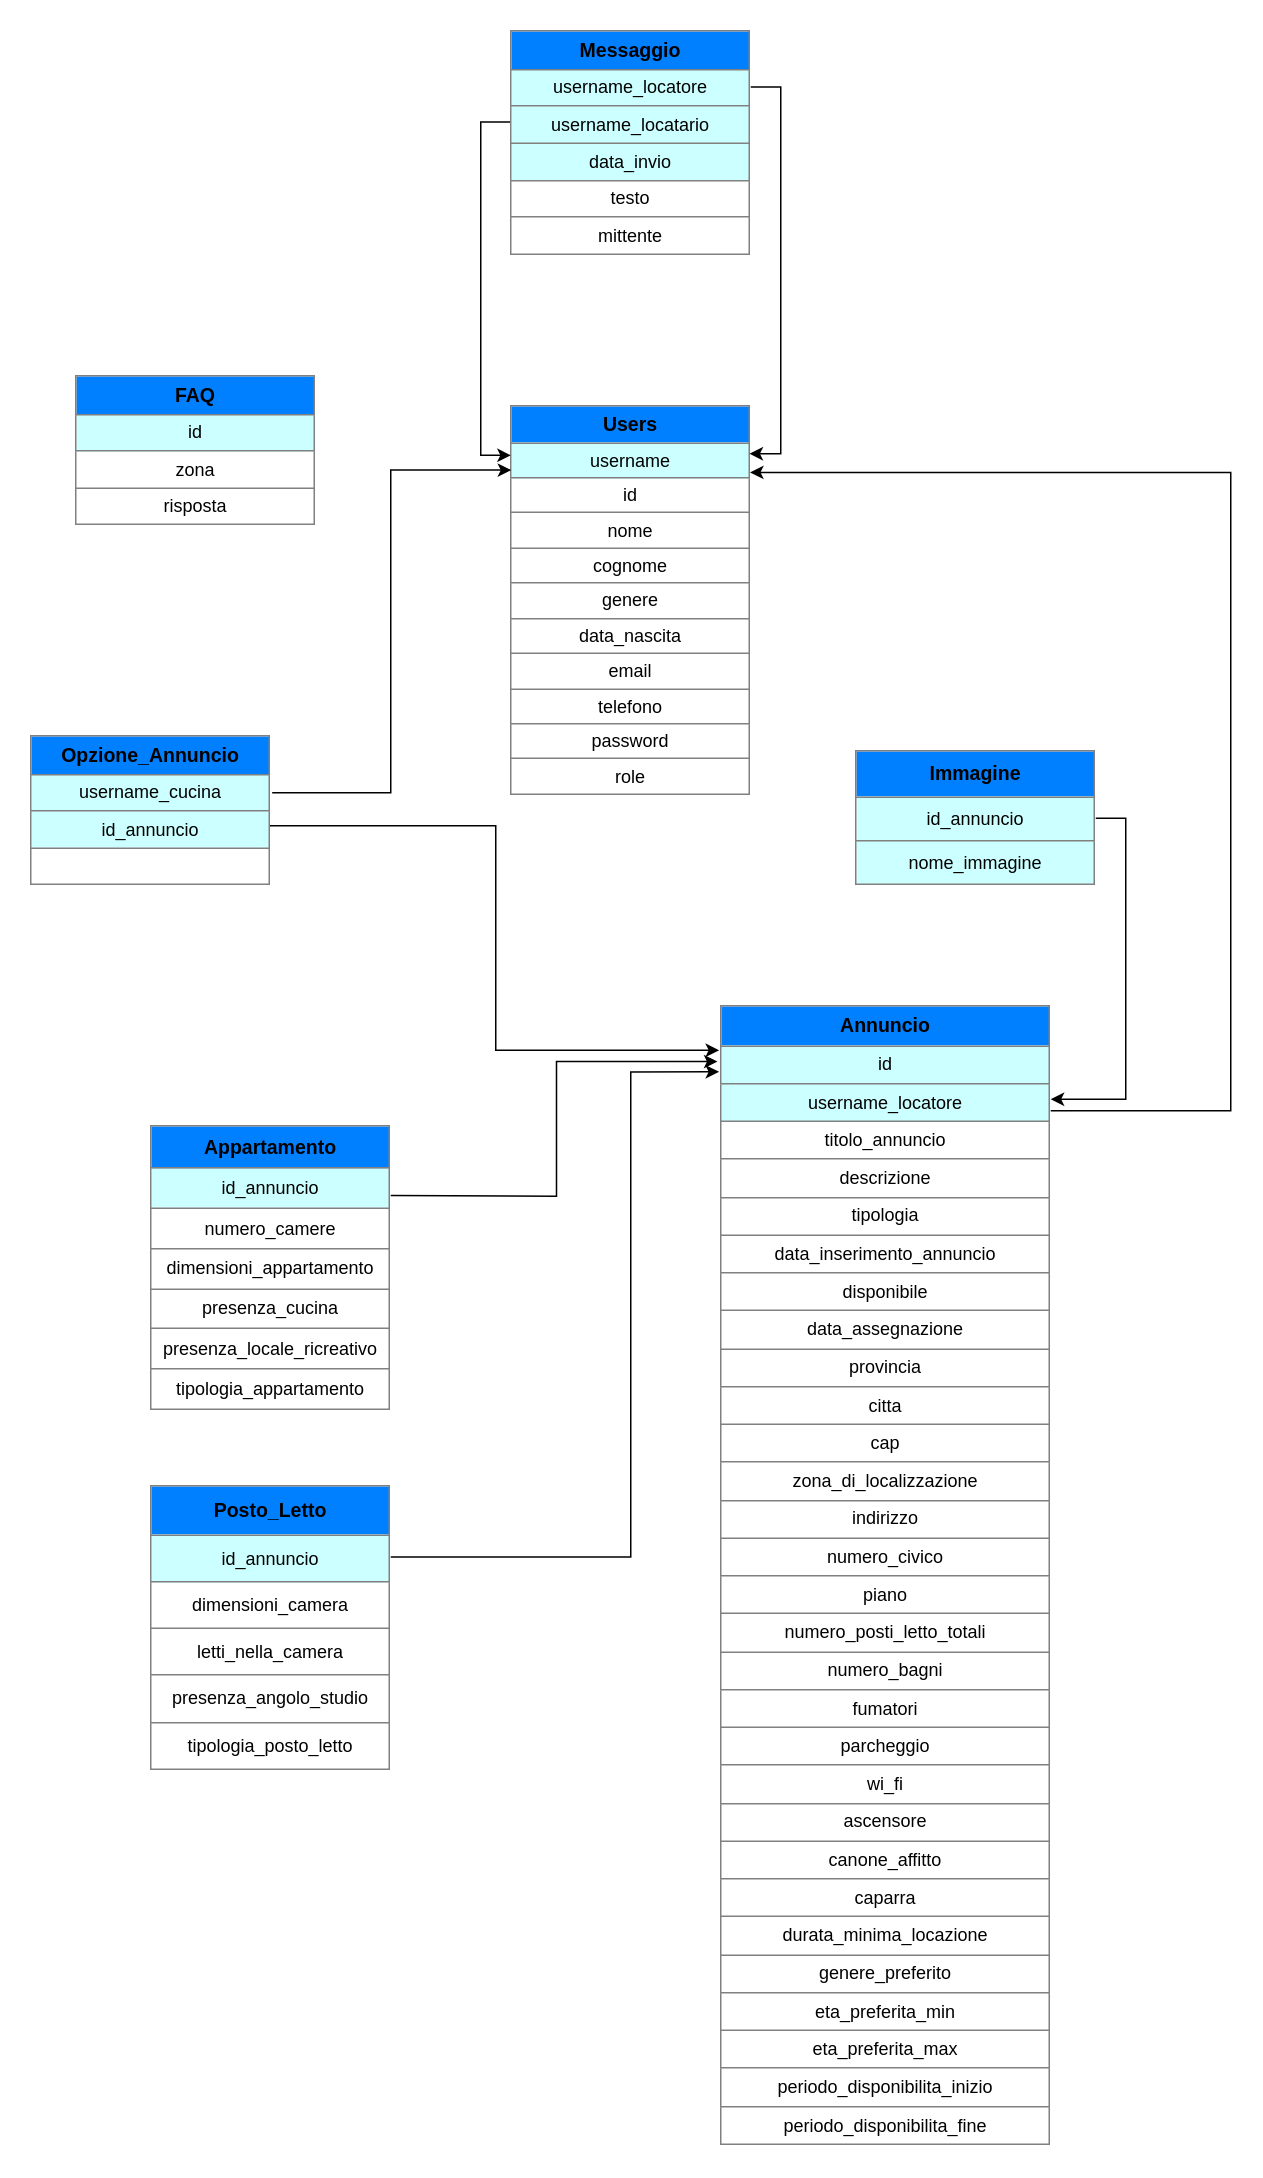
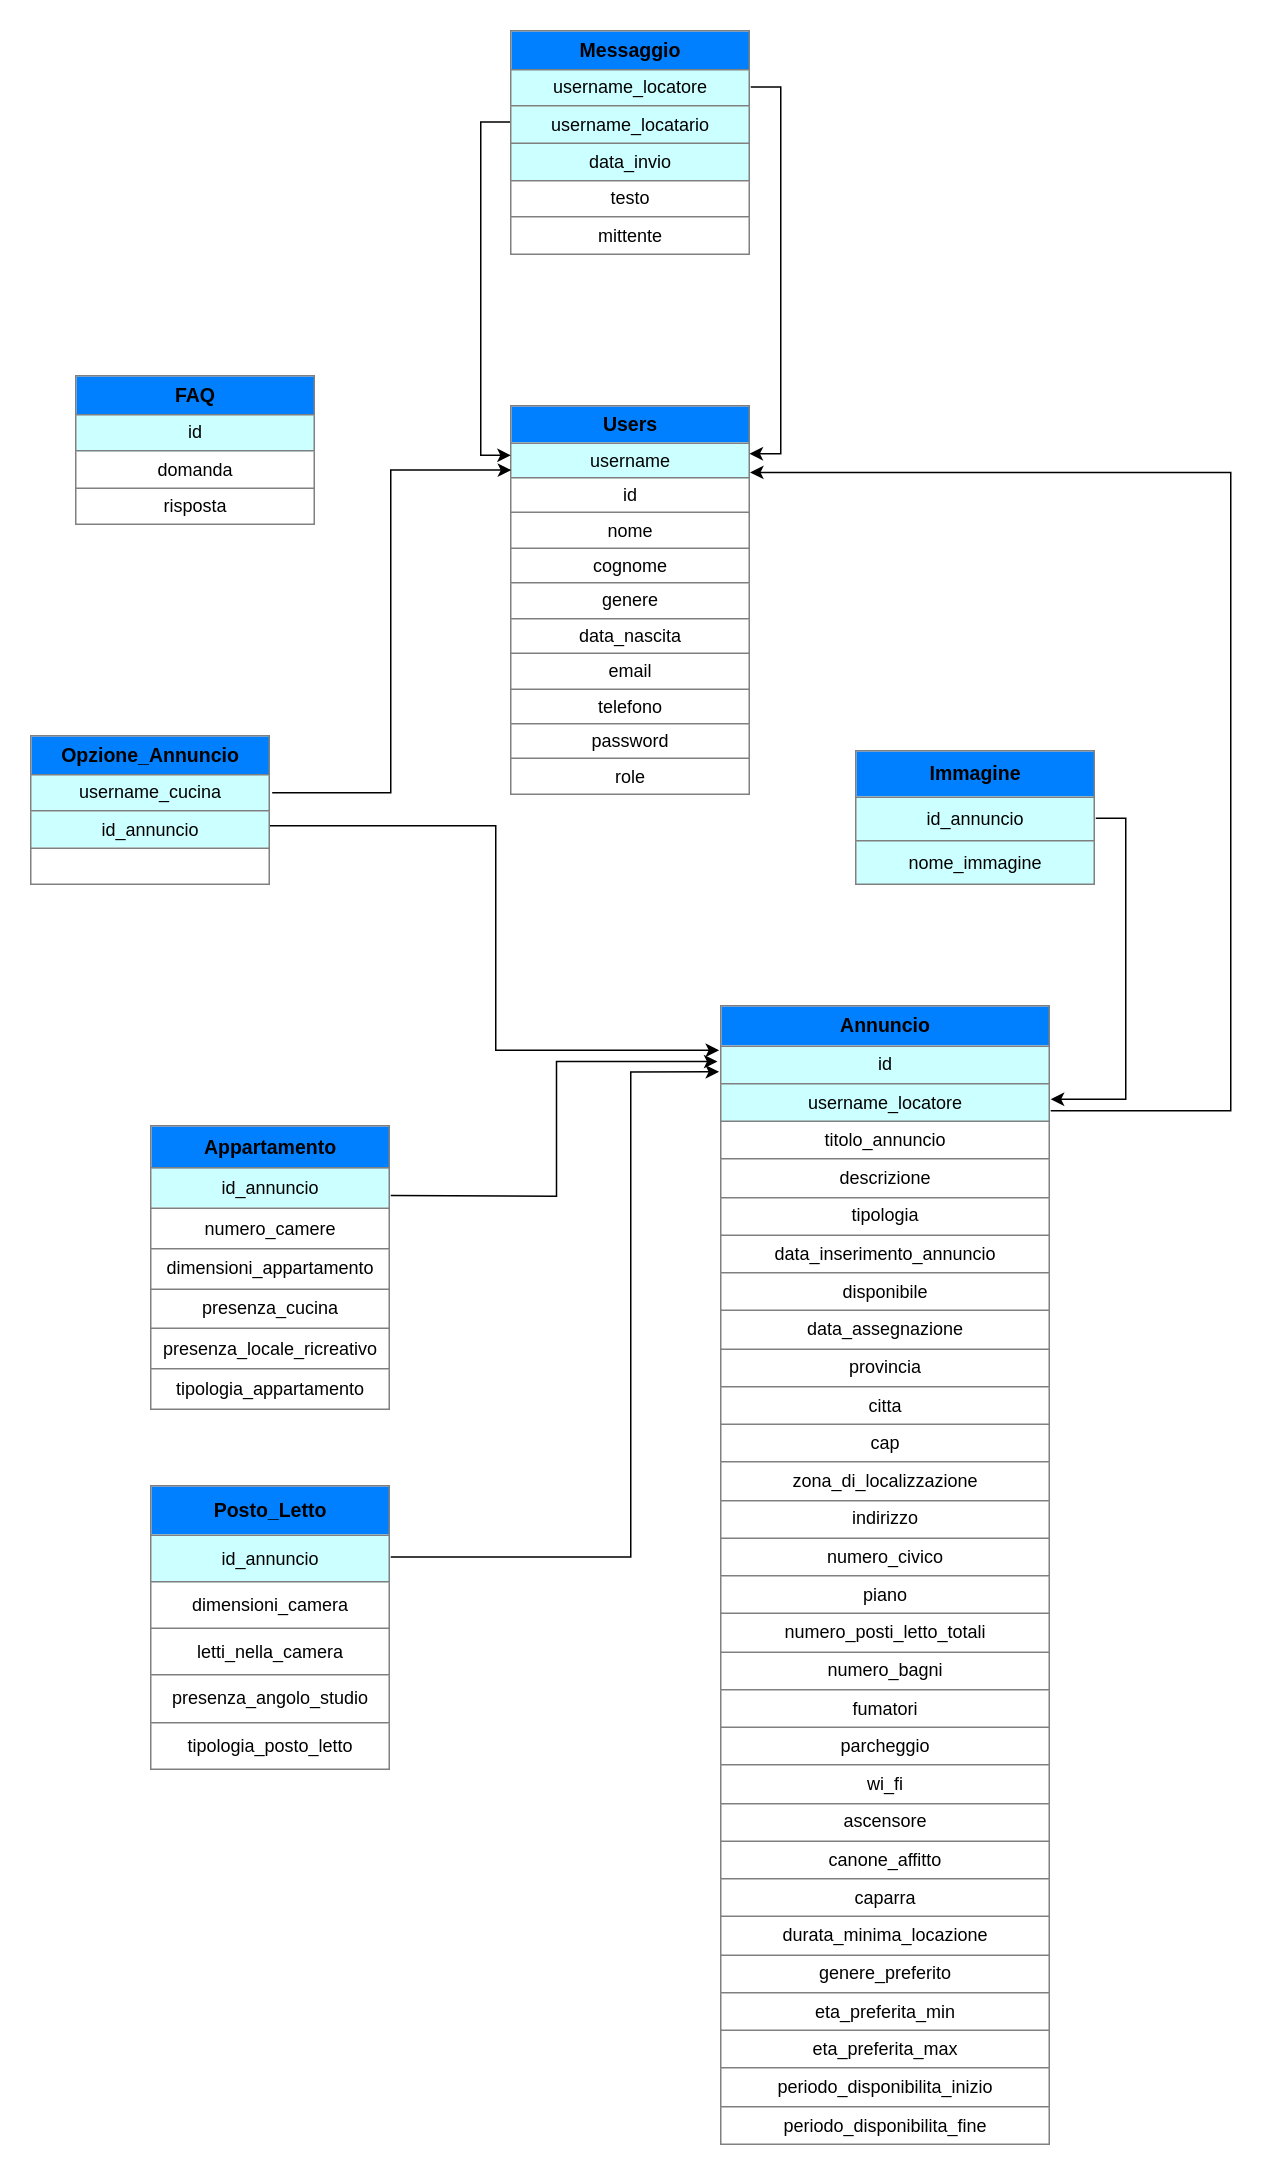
node "FAQ id zona risposta": label "FAQ id zona risposta" -> "FAQ id domanda risposta"
